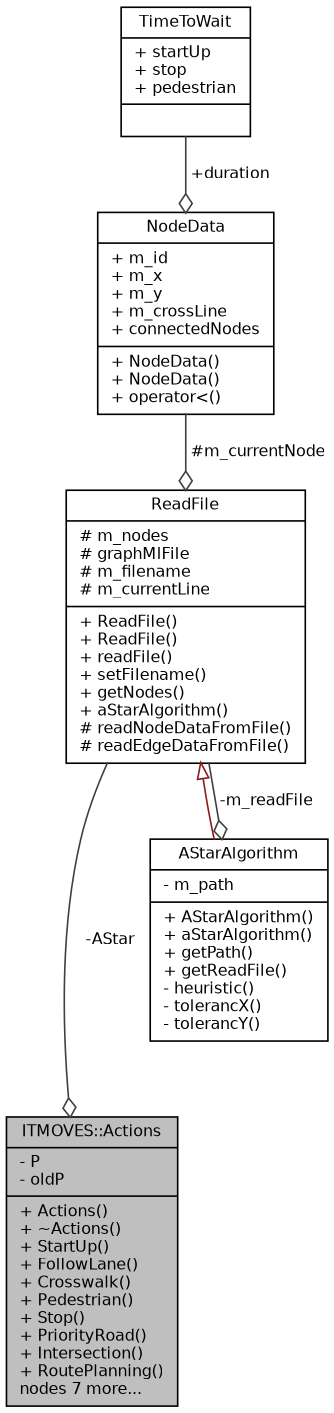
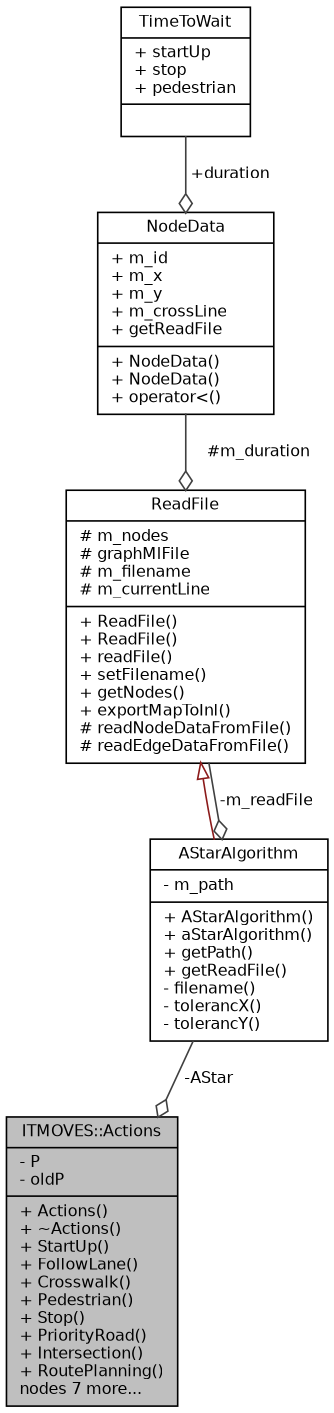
node "NodeData": text "+ connectedNodes" -> "+ getReadFile"
edge "NodeData" -> "ReadFile": label " #m_currentNode" -> " #m_duration"
node "ReadFile": text "+ aStarAlgorithm()" -> "+ exportMapToInl()"
edge "ReadFile" -> "ITMOVES::Actions": now "AStarAlgorithm" -> "ITMOVES::Actions"
node "AStarAlgorithm": text "- heuristic()" -> "- filename()"
